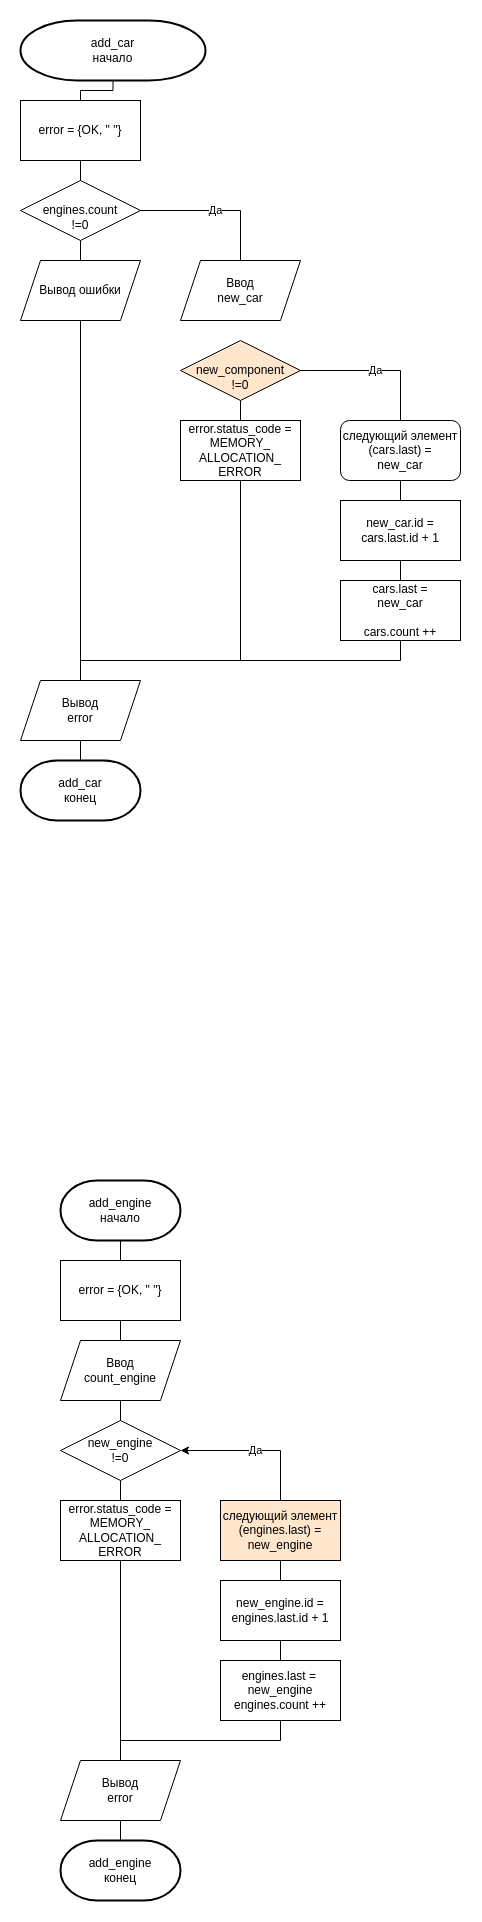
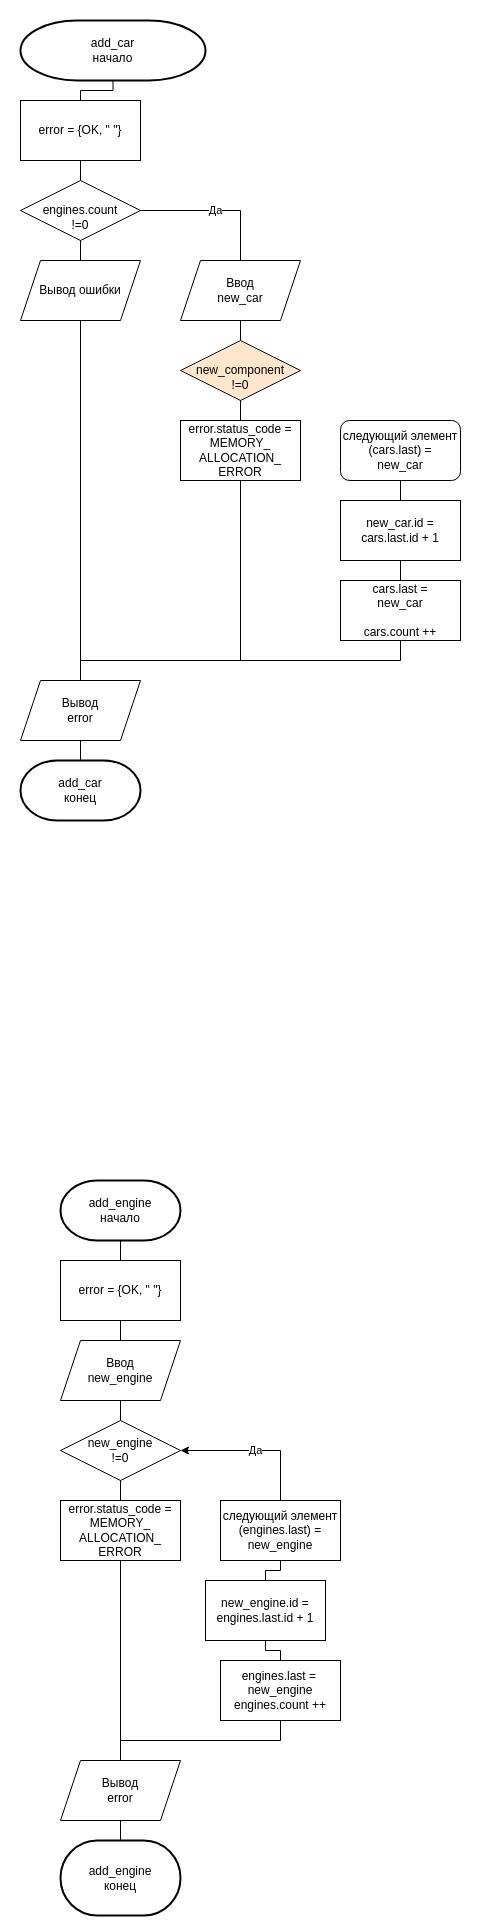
edge "Ввод new_car" -- "new_component !=0": added
edge "new_component !=0" -- "следующий элемент (cars.last) = new_car": removed, label "Да"
node "Ввод count_engine": label "Ввод count_engine" -> "Ввод new_engine"
node "следующий элемент (engines.last) = new_engine": fillcolor #ffe6cc -> #ffffff
node "new_engine.id = engines.last.id + 1": moved (281, 1611) -> (266, 1611)
node "add_engineконец": size 120x60 -> 120x75
